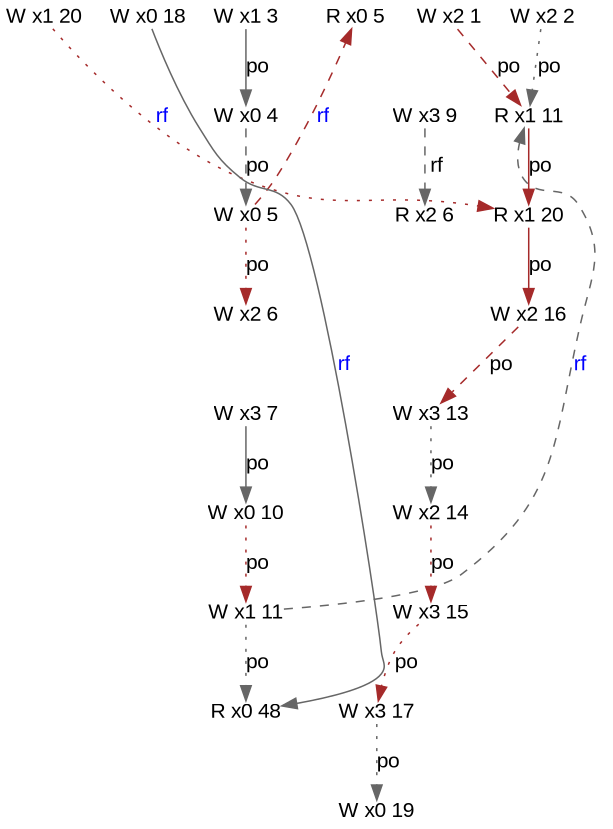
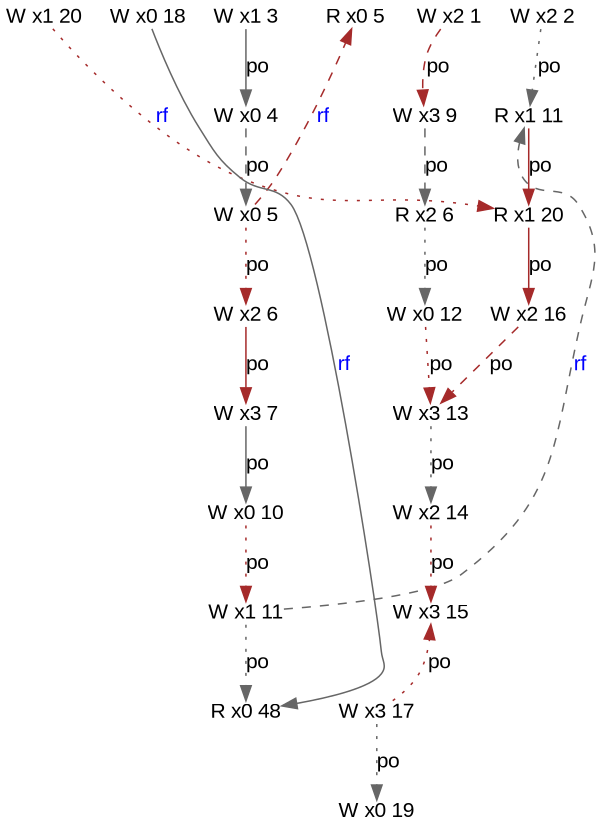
edge "W x2 1" -> "R x1 11": now "W x2 1" -> "W x3 9"
edge "W x3 9" -> "R x2 6": label "rf" -> "po"
node "W x0 12": added
edge "W x2 6" -> "W x3 7": added, label "po"
edge "W x3 15" -> "W x3 17": reversed
